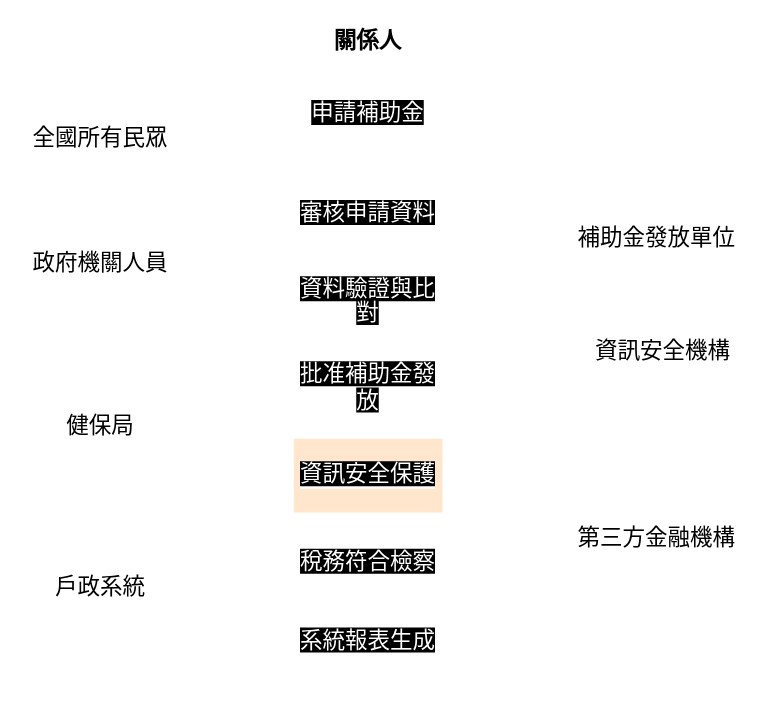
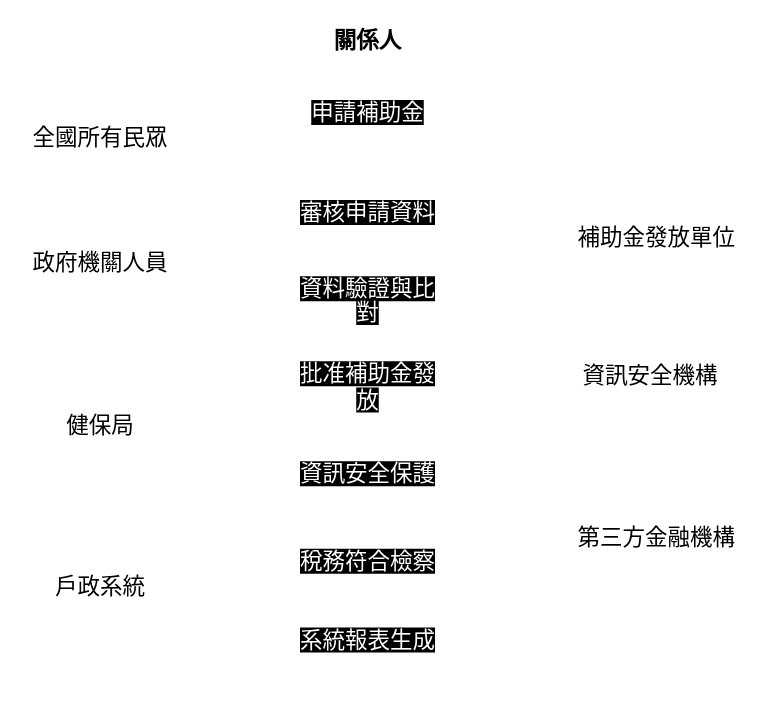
node "資訊安全機構": moved (663, 351) -> (651, 376)
node "資訊安全保護": fillcolor #ffe6cc -> #ffffff
